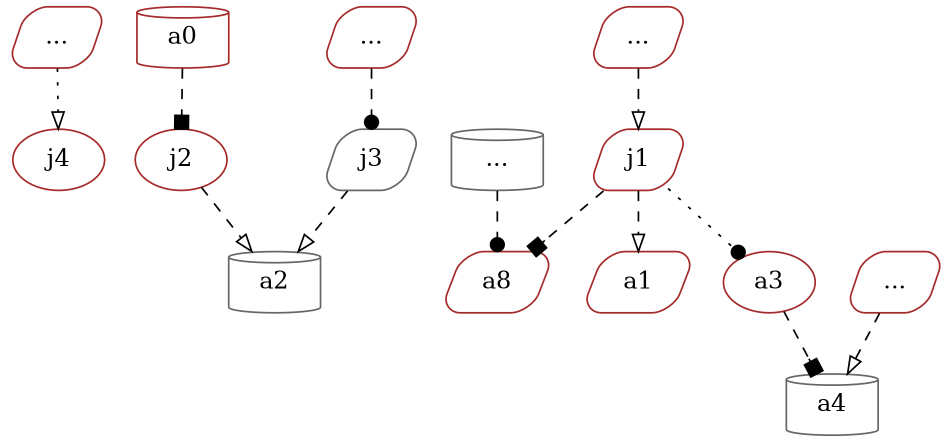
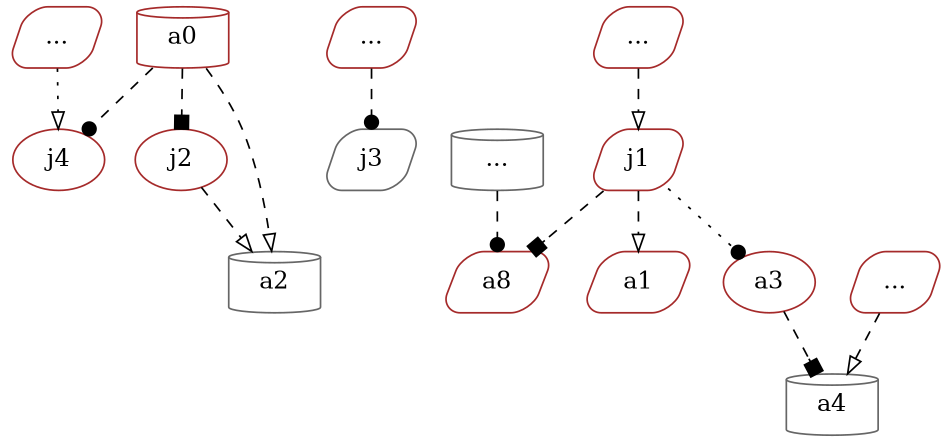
edge "a0" -> "j4": added
edge "j3" -> "a2": now "a0" -> "a2"
